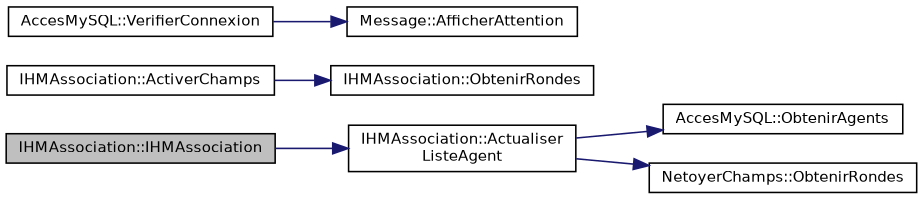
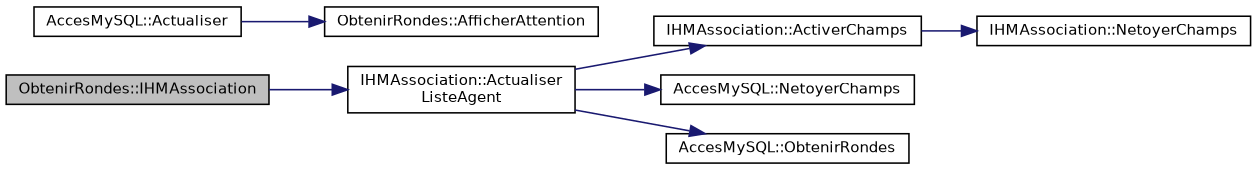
node "AccesMySQL::VerifierConnexion": label "AccesMySQL::VerifierConnexion" -> "AccesMySQL::Actualiser"
node "Message::AfficherAttention": label "Message::AfficherAttention" -> "ObtenirRondes::AfficherAttention"
edge "IHMAssociation::Actualiser ListeAgent" -> "IHMAssociation::ActiverChamps": added
node "IHMAssociation::ObtenirRondes": label "IHMAssociation::ObtenirRondes" -> "IHMAssociation::NetoyerChamps"
node "AccesMySQL::ObtenirAgents": label "AccesMySQL::ObtenirAgents" -> "AccesMySQL::NetoyerChamps"
node "IHMAssociation::IHMAssociation": label "IHMAssociation::IHMAssociation" -> "ObtenirRondes::IHMAssociation"
node "NetoyerChamps::ObtenirRondes": label "NetoyerChamps::ObtenirRondes" -> "AccesMySQL::ObtenirRondes"
